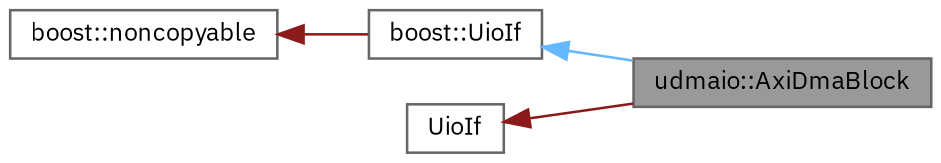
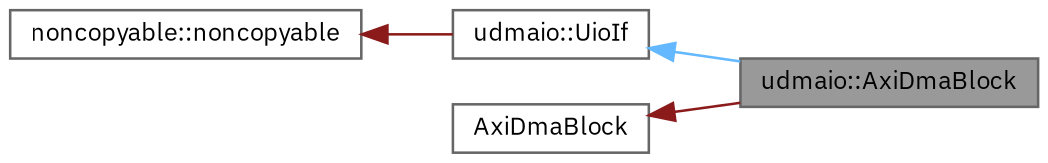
node "boost::noncopyable": label "boost::noncopyable" -> "noncopyable::noncopyable"
node "boost::UioIf": label "boost::UioIf" -> "udmaio::UioIf"
node "UioIf": label "UioIf" -> "AxiDmaBlock"
